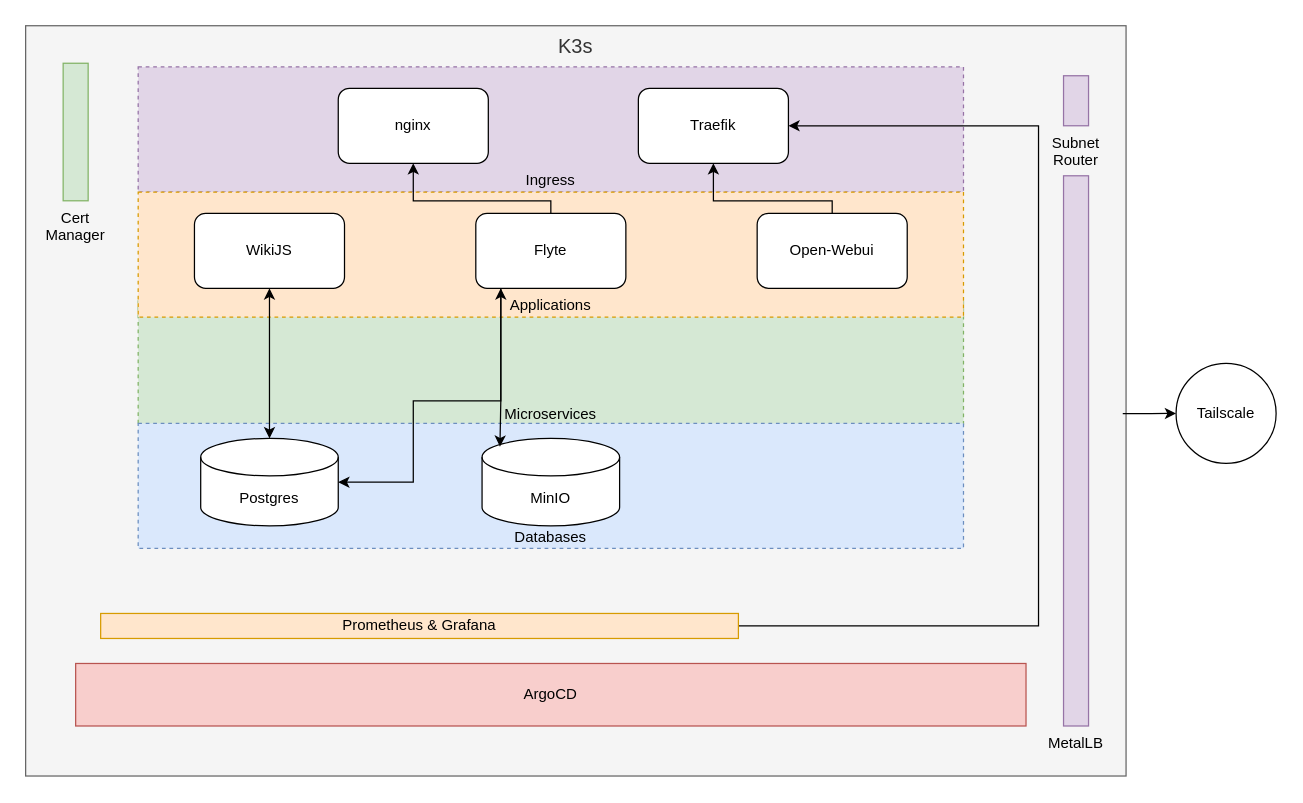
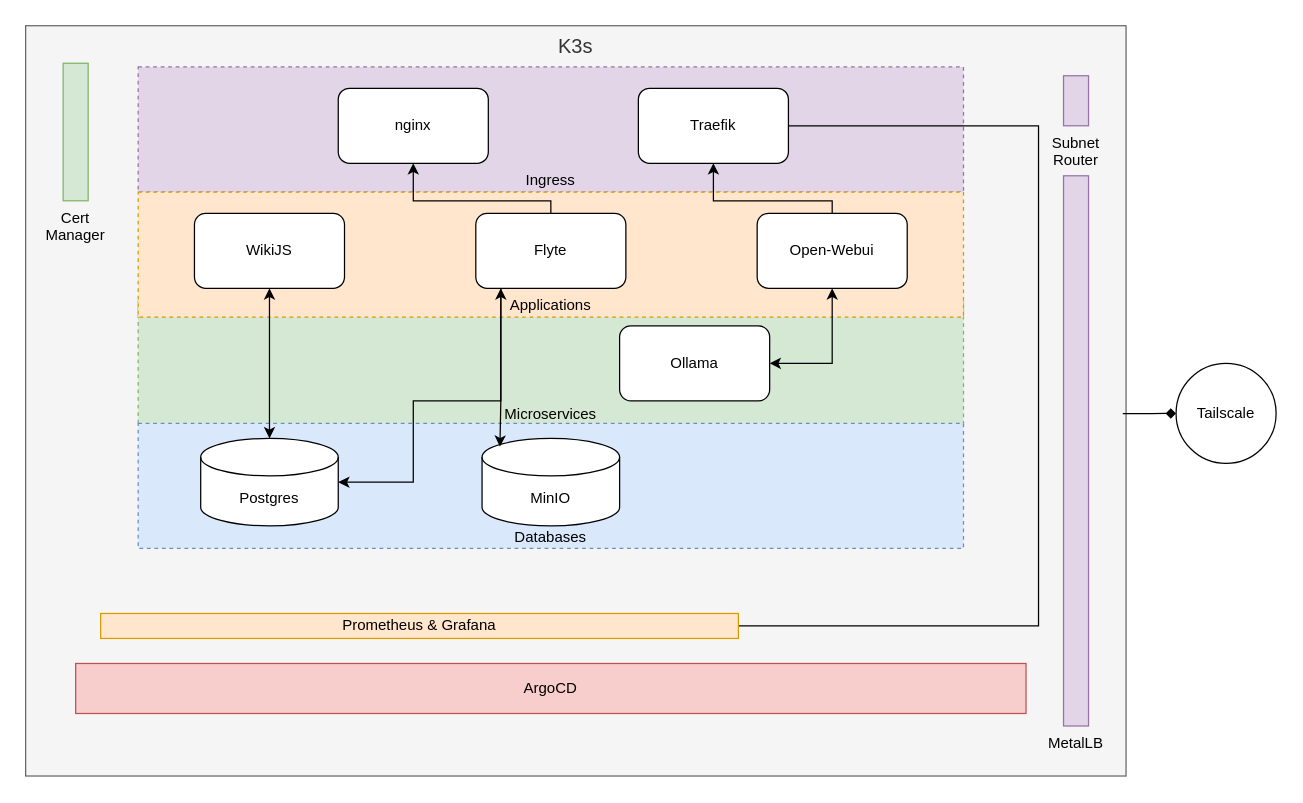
edge "Prometheus & Grafana" -> "Traefik": arrowhead classic -> none
edge "Open-Webui" -- "Ollama": added
node "Ollama": added
edge "K3s" -> "Tailscale": arrowhead classic -> diamond
node "ArgoCD": size 950x63 -> 950x50
